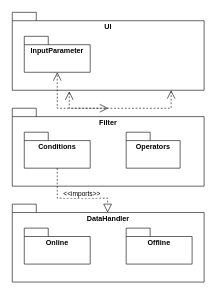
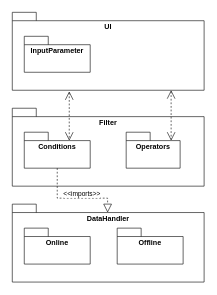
edge "UI" -- "Filter": now "UI" -- "Conditions"
edge "UI" -- "InputParameter": now "UI" -- "Operators"
node "Offline": moved (159, 246) -> (150, 246)
